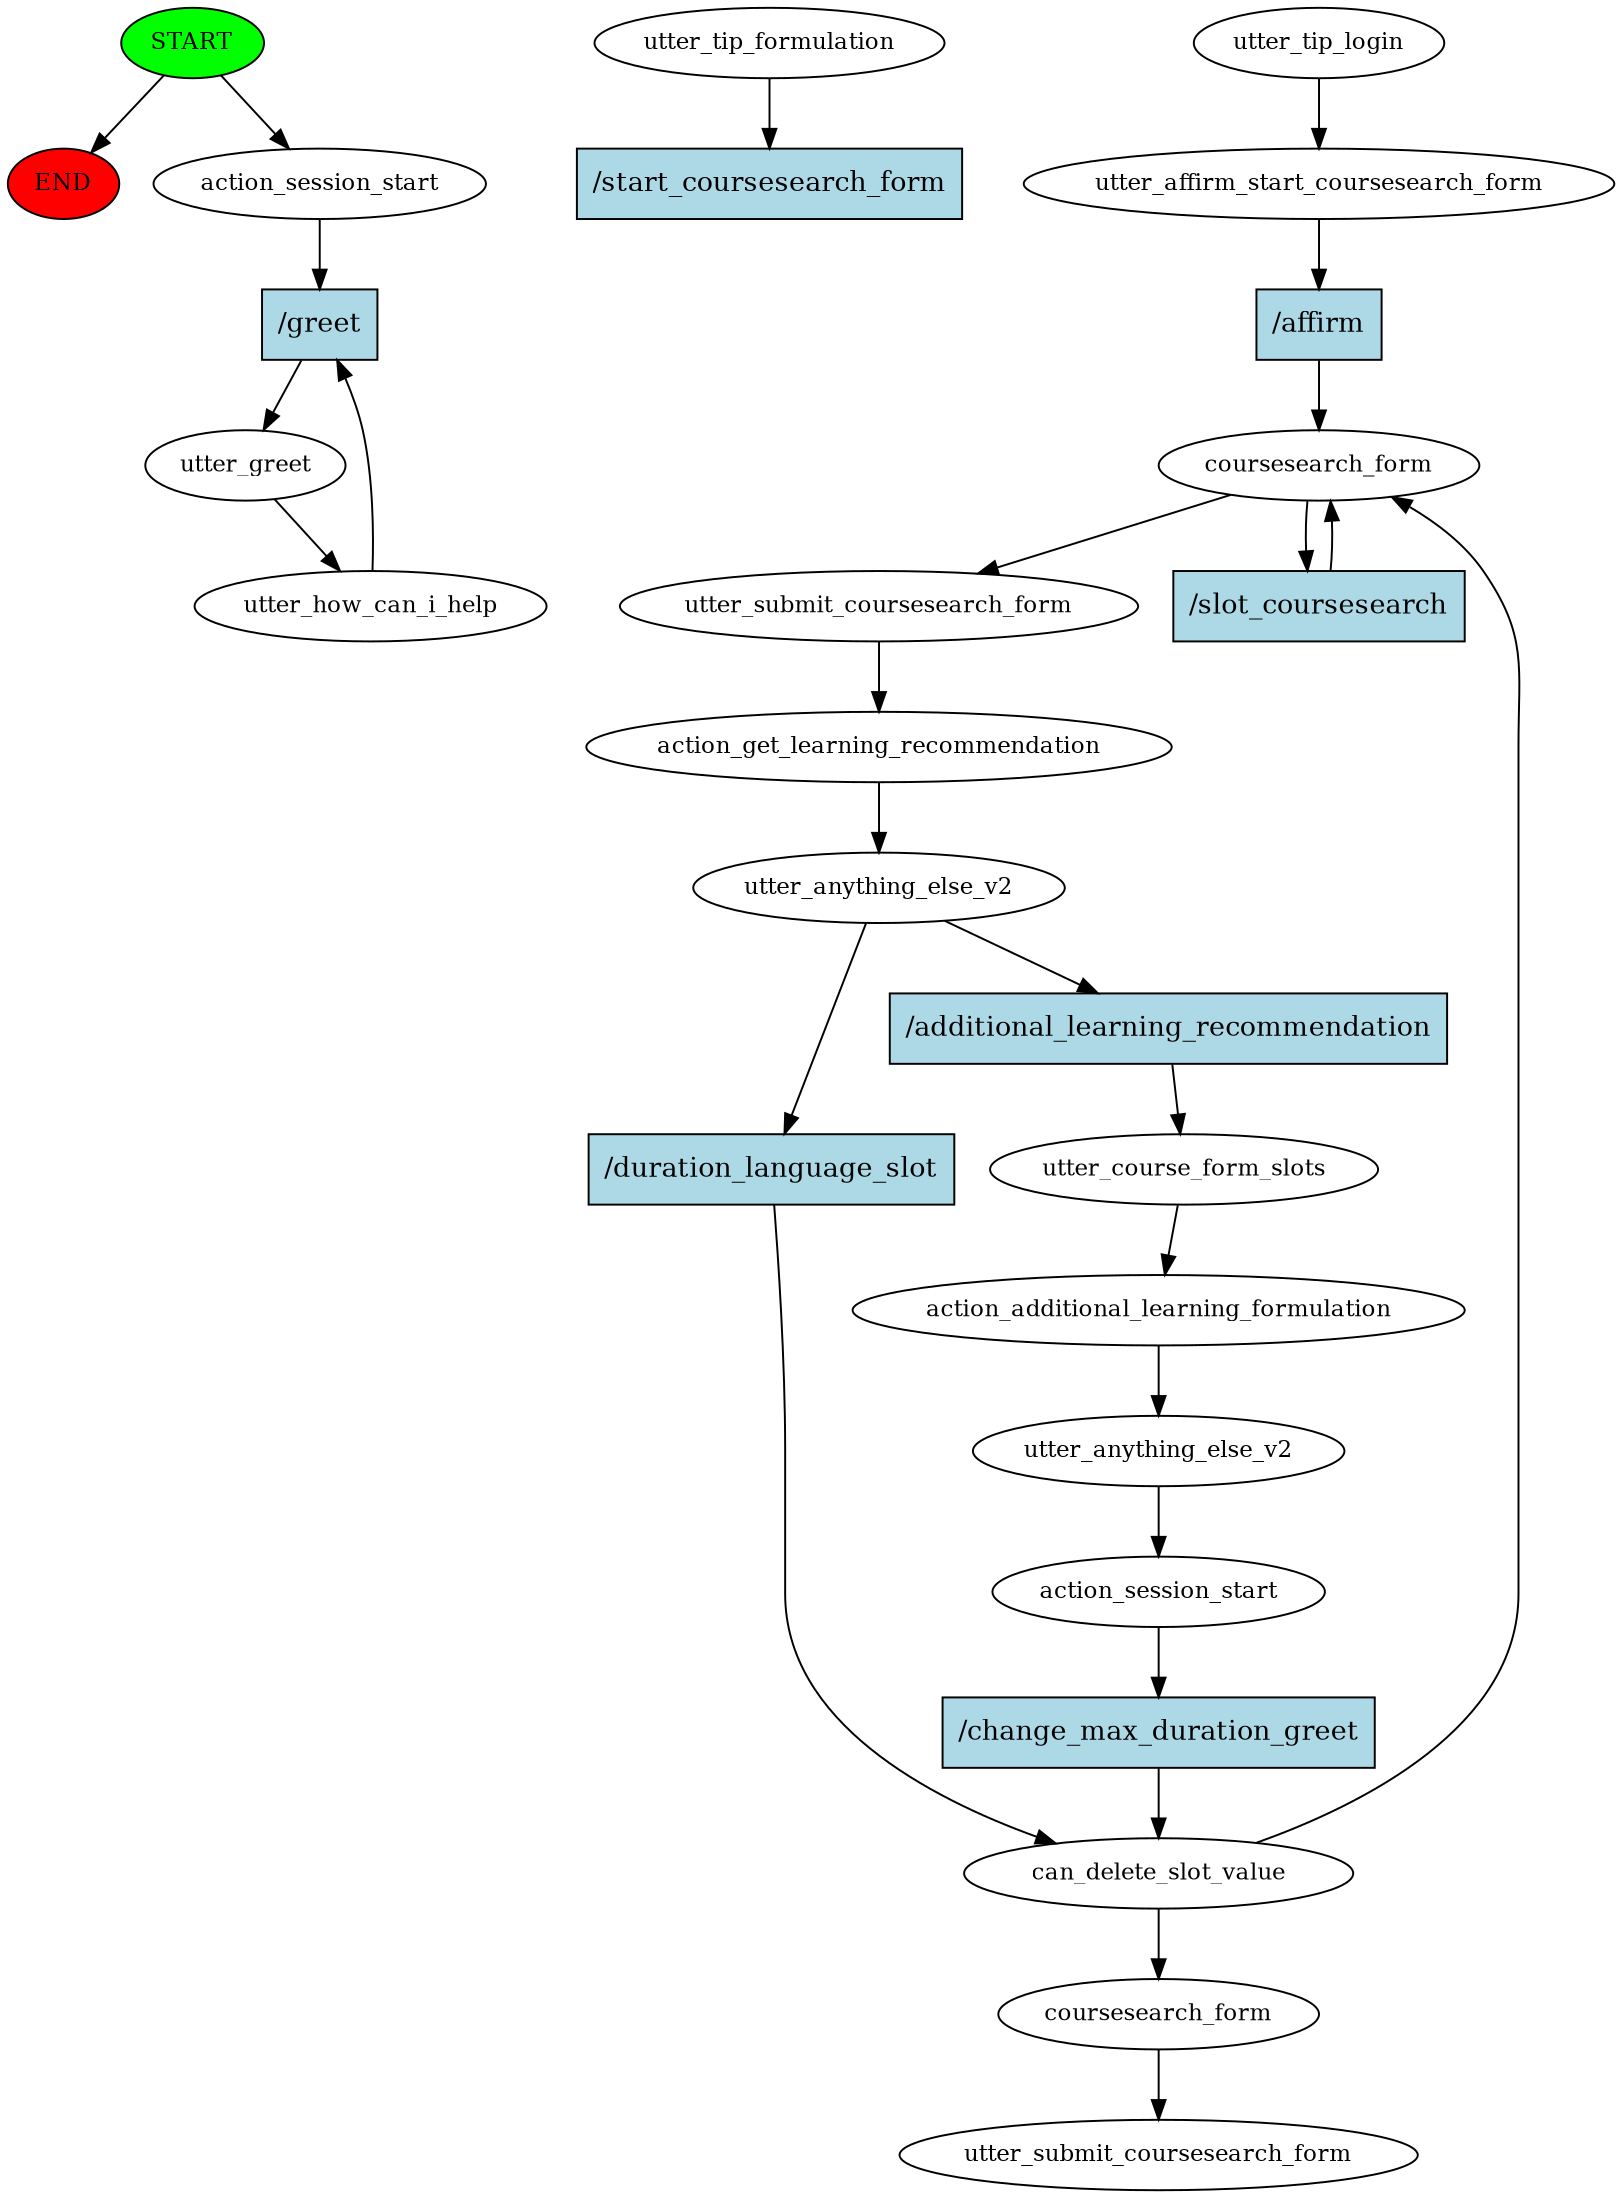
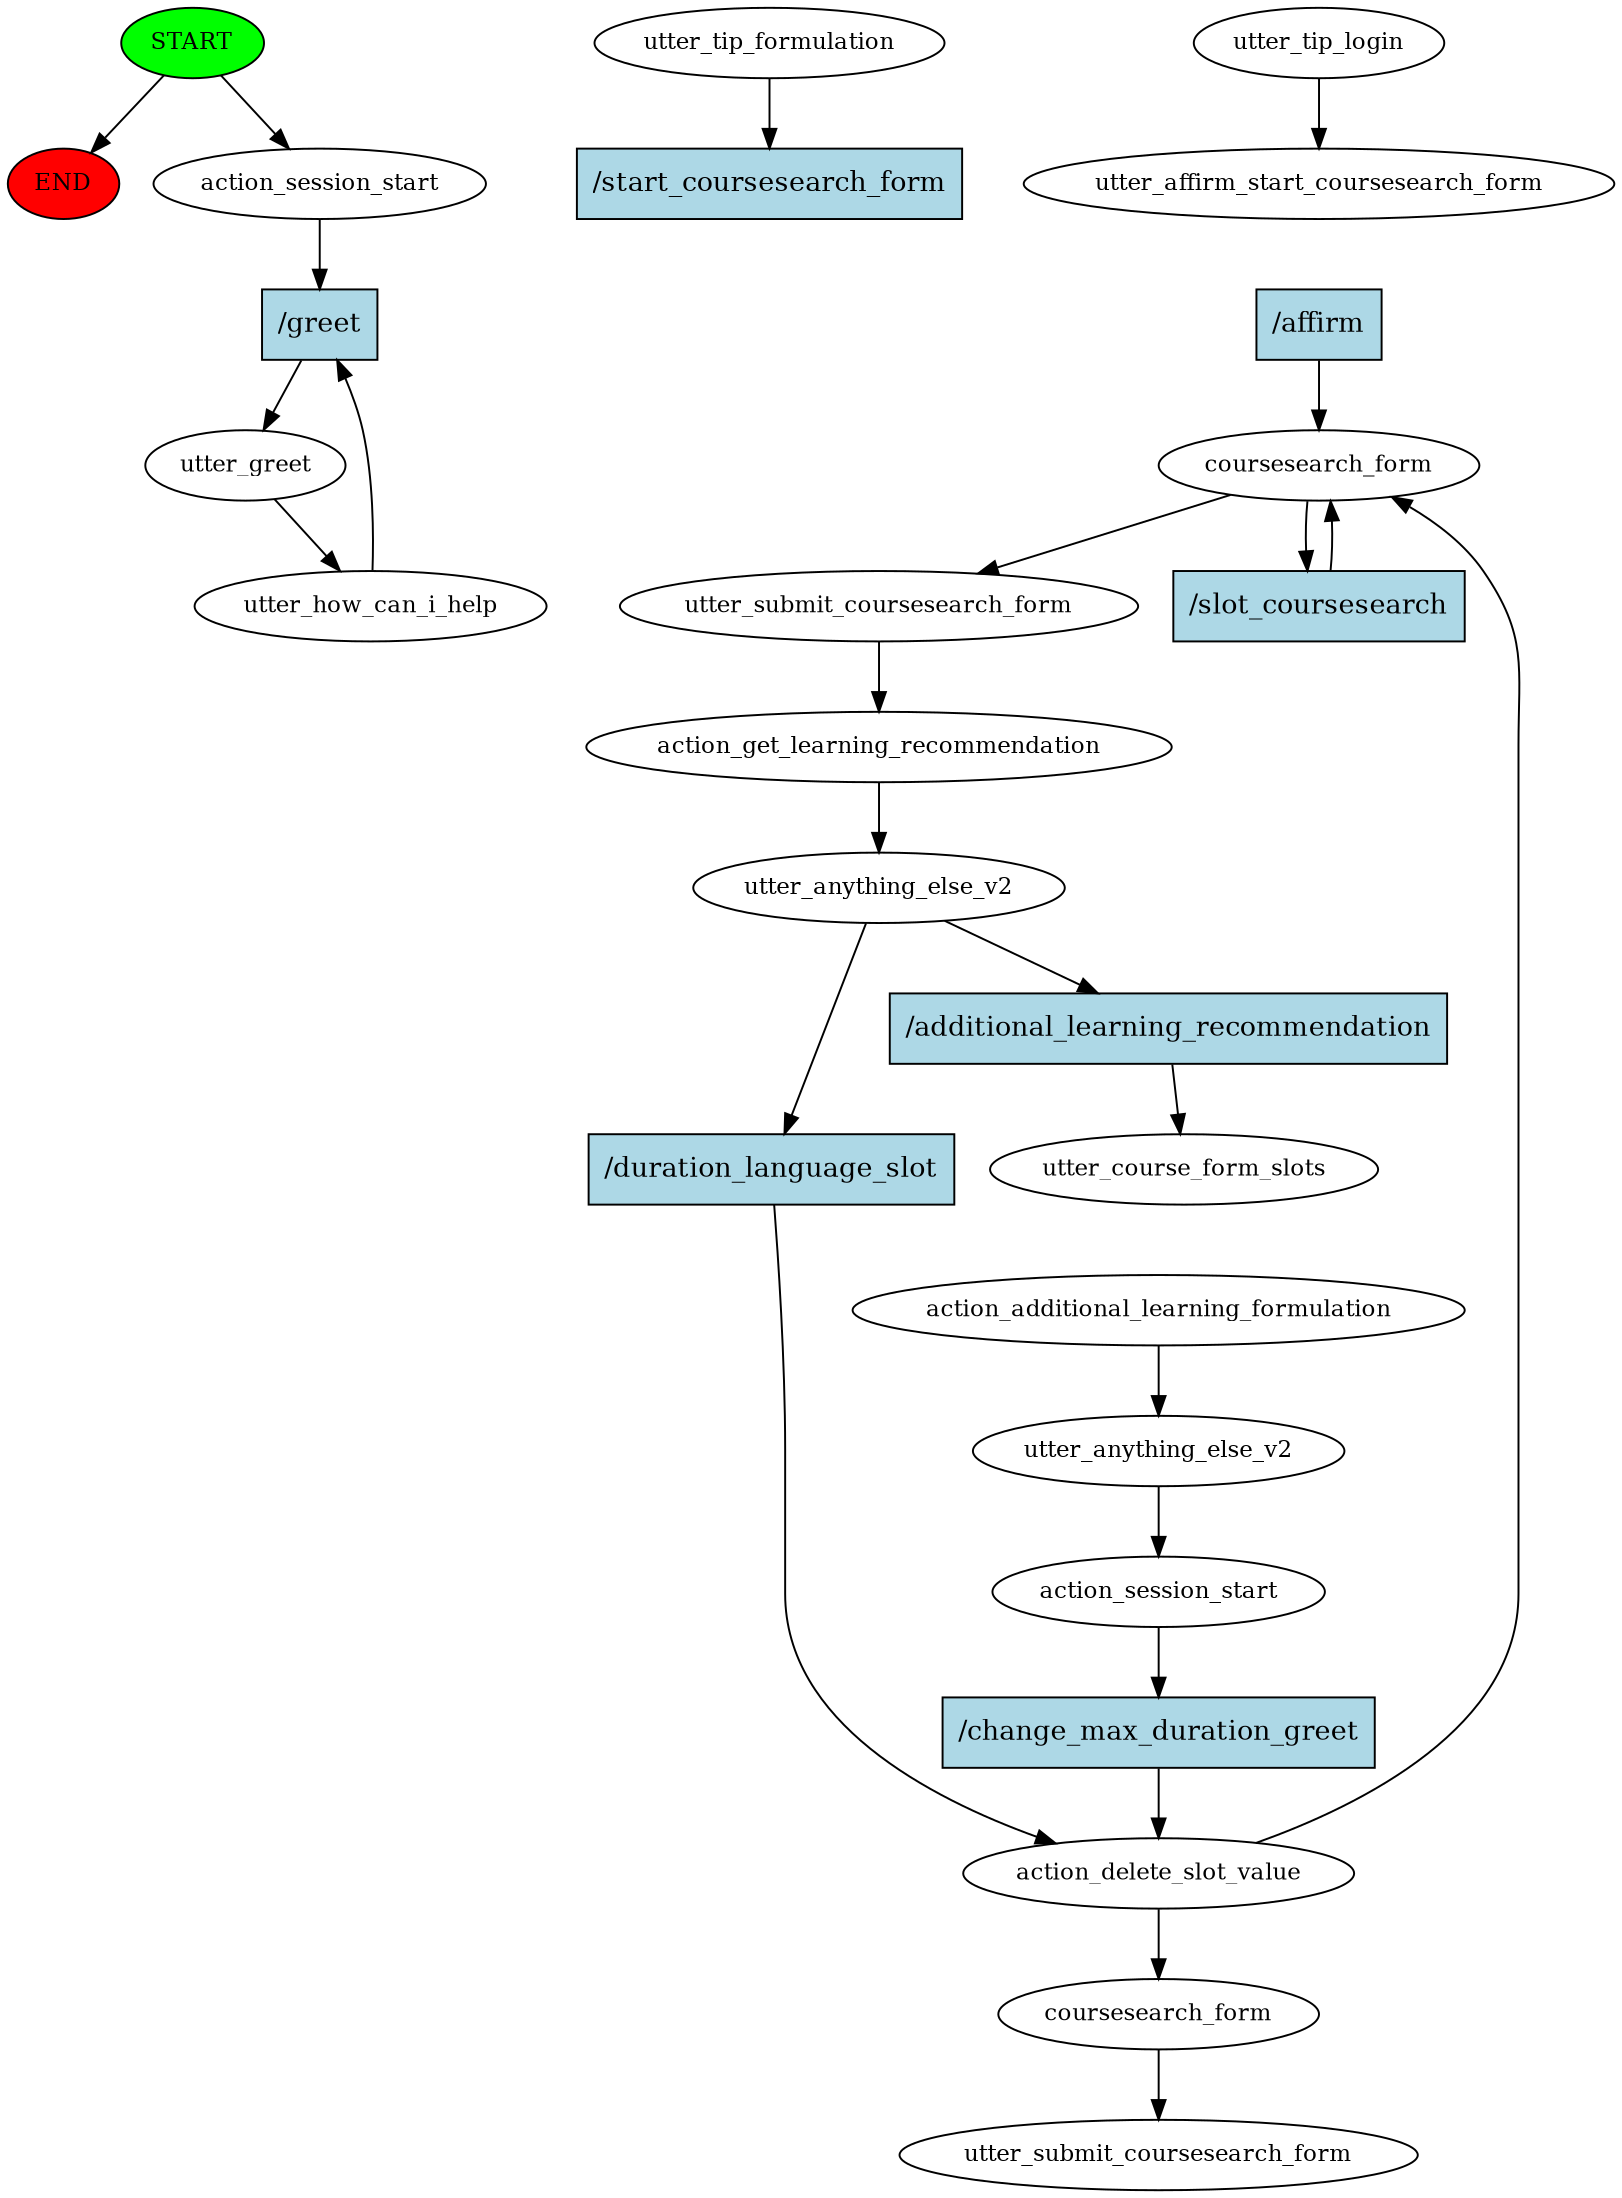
edge "utter_affirm_start_coursesearch_form" -> "/affirm": removed
edge "utter_course_form_slots" -> "action_additional_learning_formulation": removed
node "can_delete_slot_value": label "can_delete_slot_value" -> "action_delete_slot_value"
